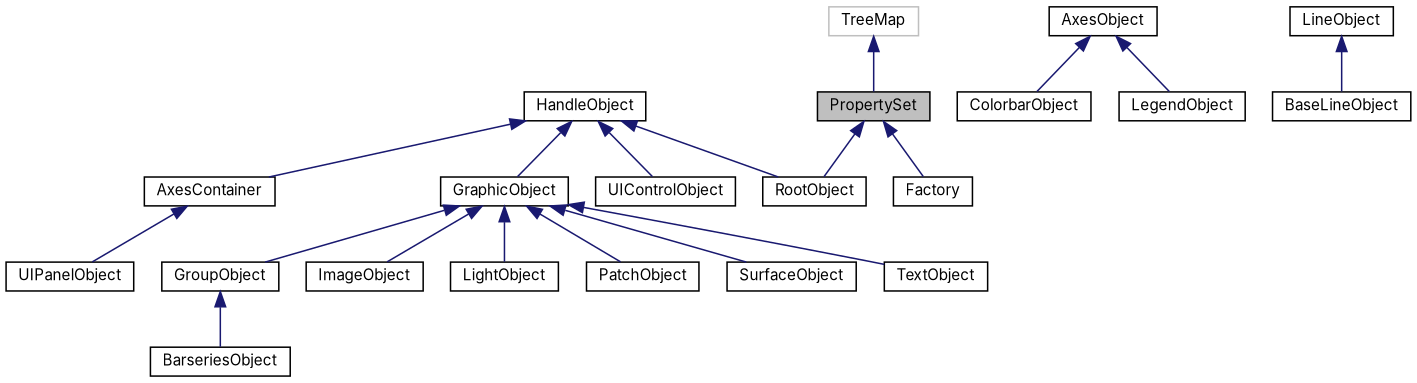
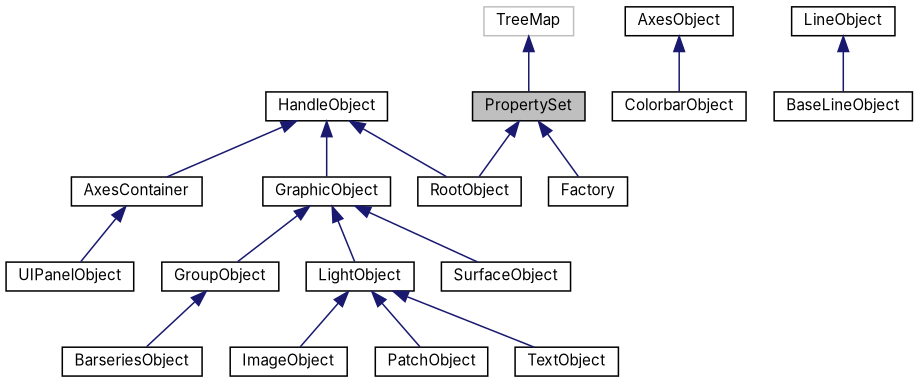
node "LegendObject": removed
node "UIControlObject": removed
edge "TextObject" -> "GraphicObject": now "TextObject" -> "LightObject"
edge "ImageObject" -> "GraphicObject": now "ImageObject" -> "LightObject"
edge "PatchObject" -> "GraphicObject": now "PatchObject" -> "LightObject"
